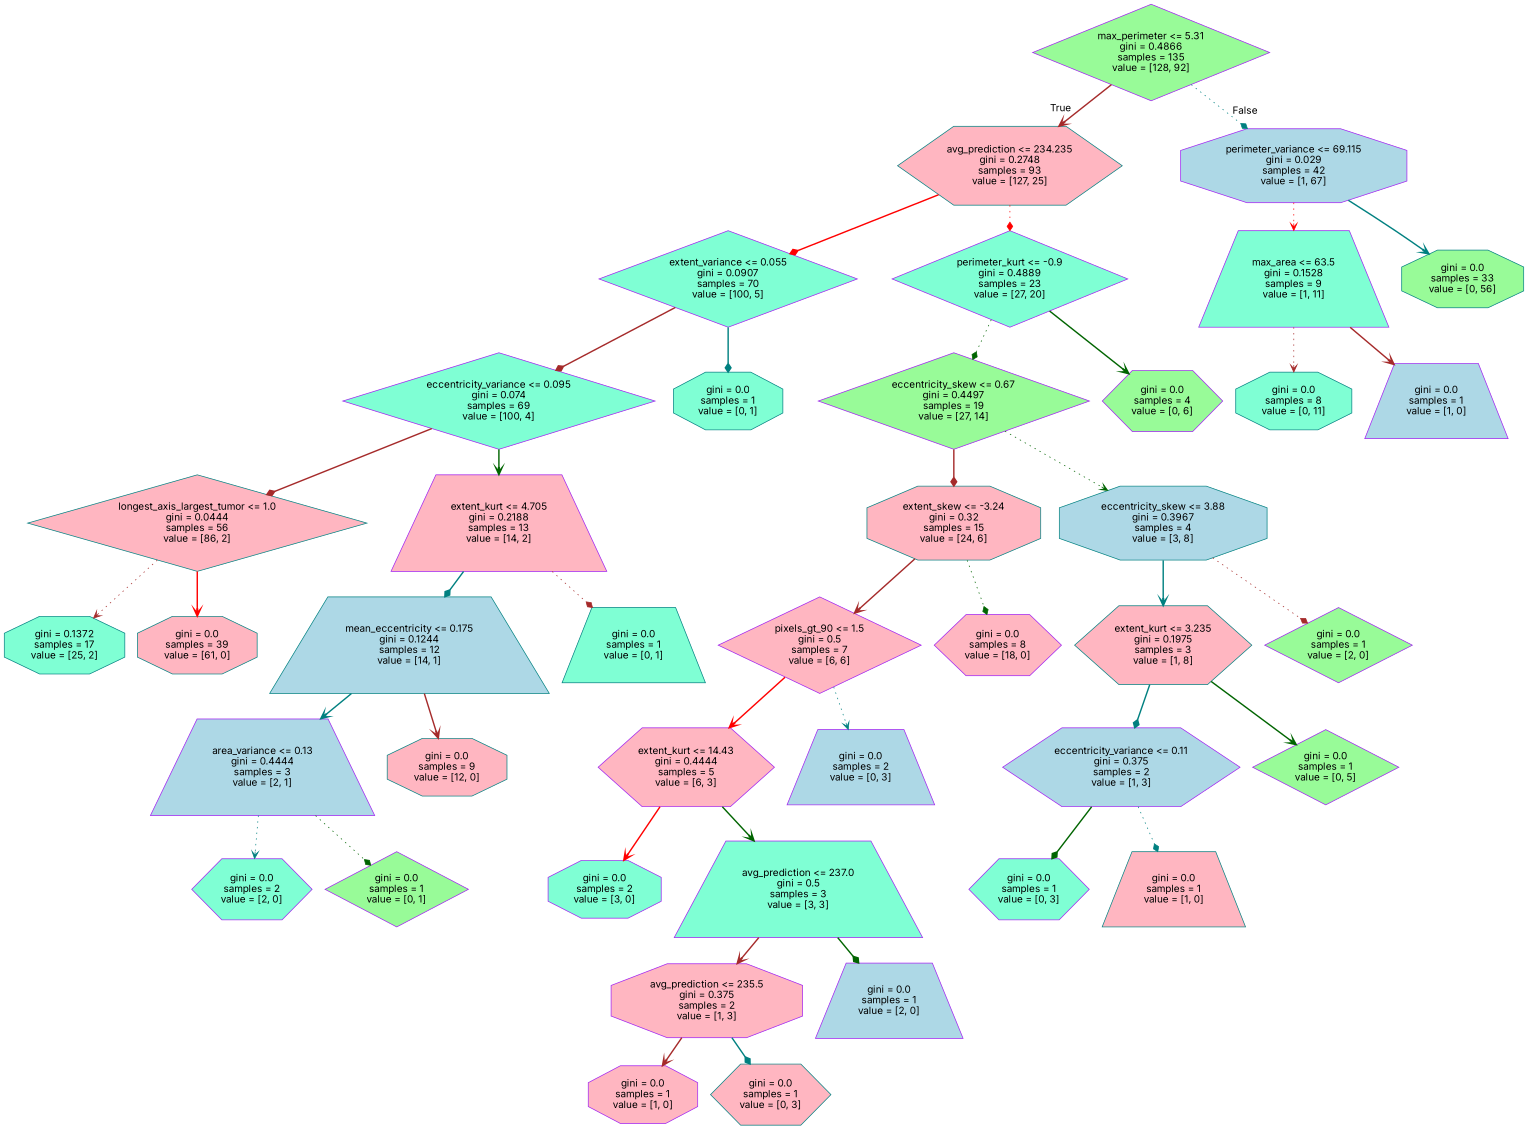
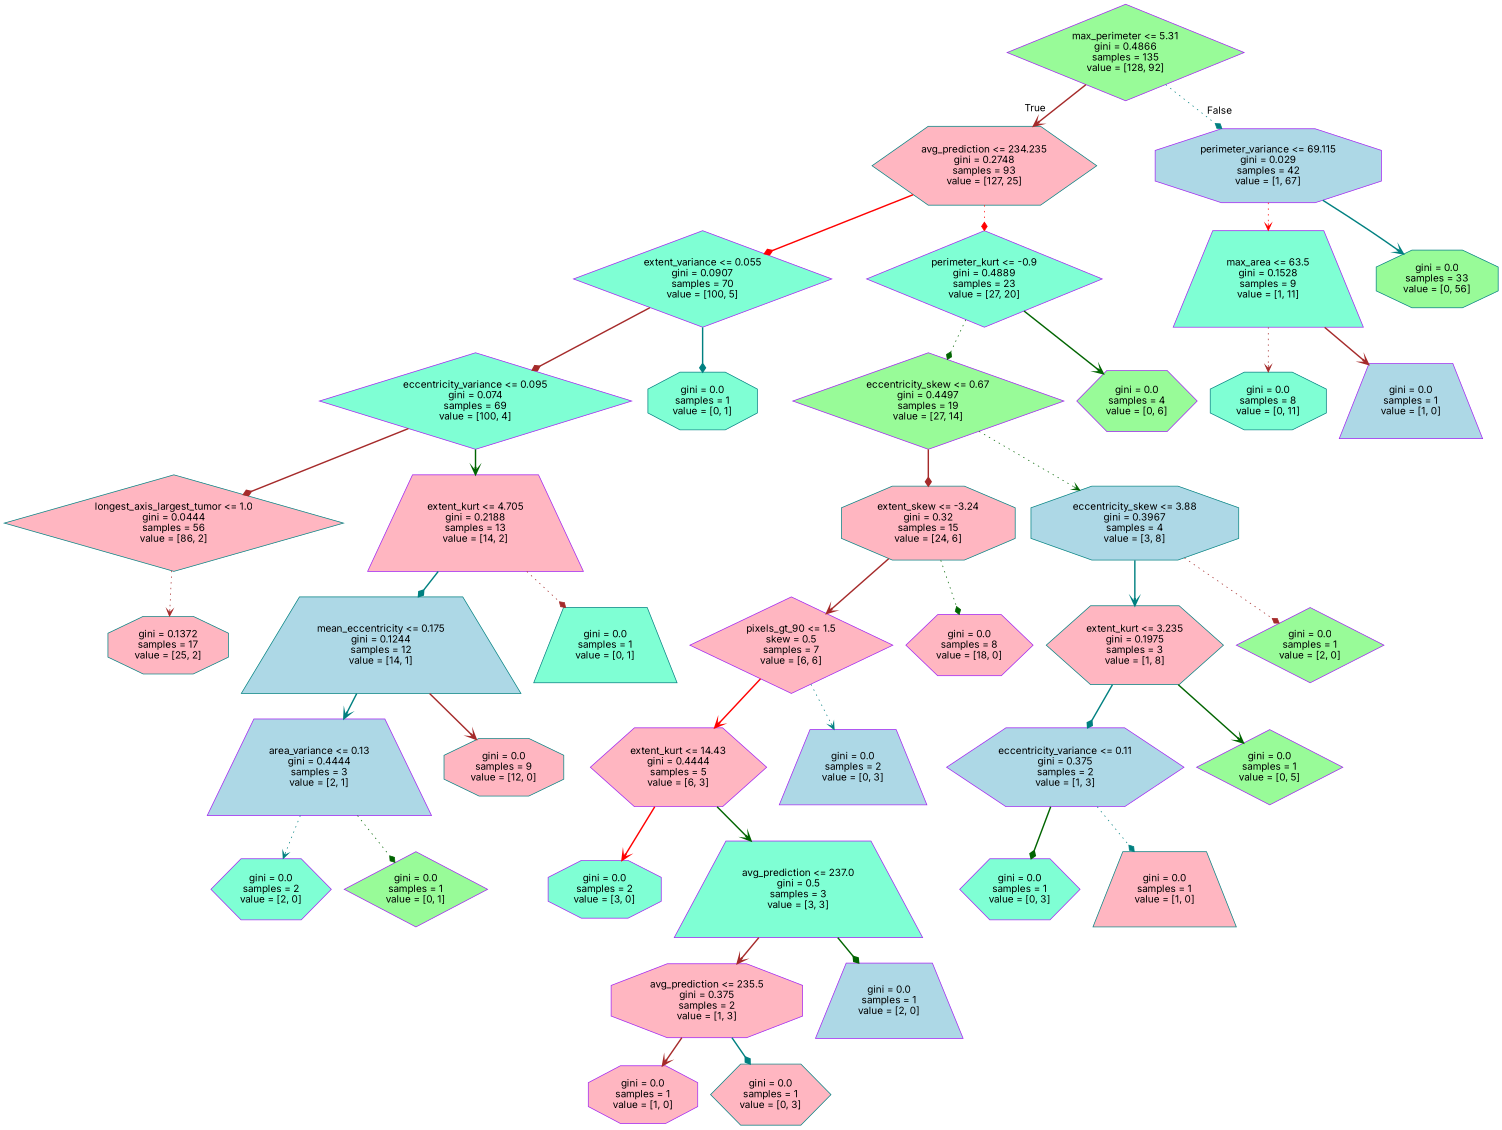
node "gini = 0.1372 samples = 17 value = [25, 2]": fillcolor aquamarine -> lightpink
node "gini = 0.0 samples = 39 value = [61, 0]": removed
node "pixels_gt_90 <= 1.5 gini = 0.5 samples = 7 value = [6, 6]": label "pixels_gt_90 <= 1.5 gini = 0.5 samples = 7 value = [6, 6]" -> "pixels_gt_90 <= 1.5 skew = 0.5 samples = 7 value = [6, 6]"
